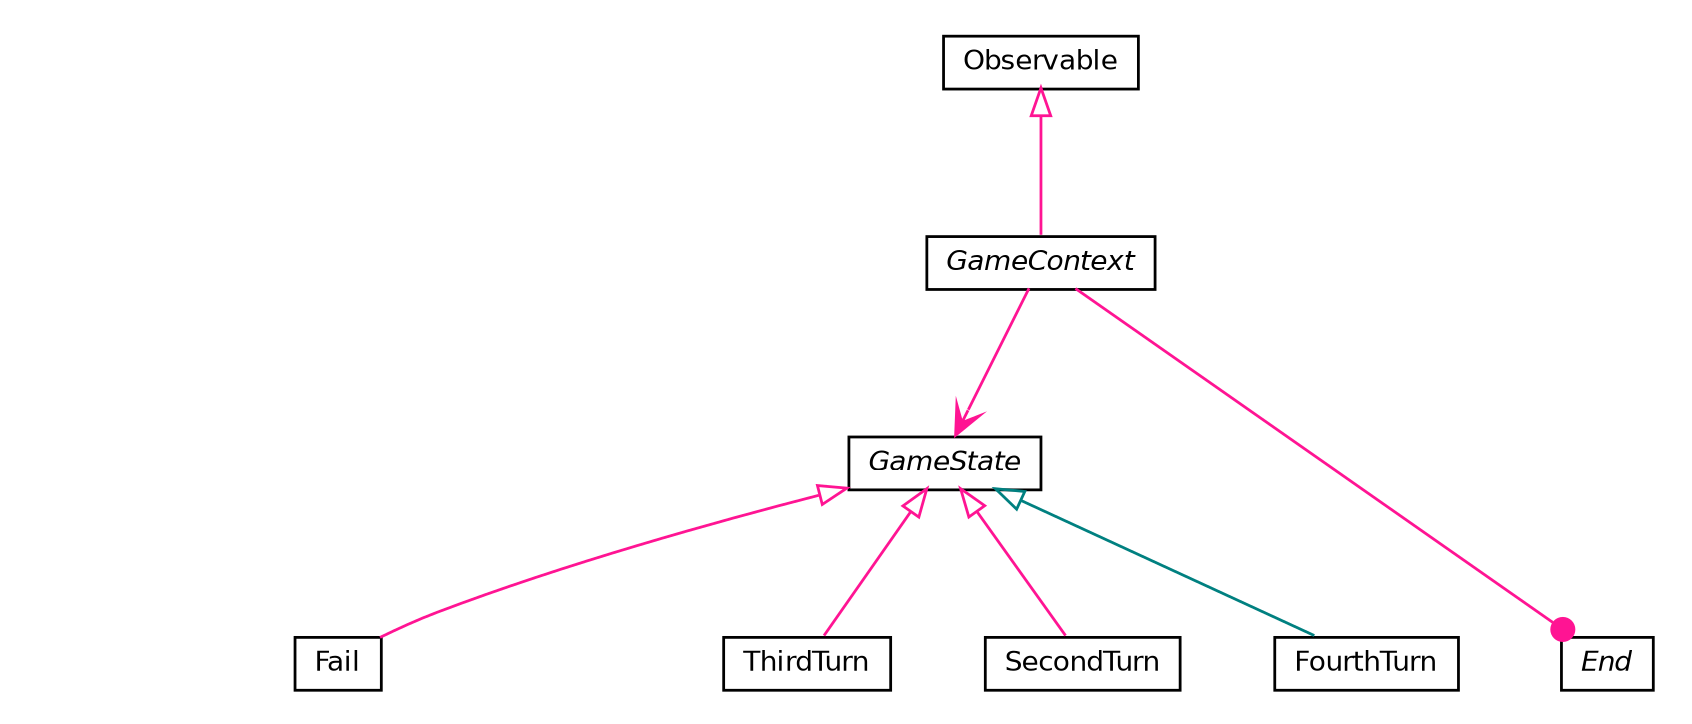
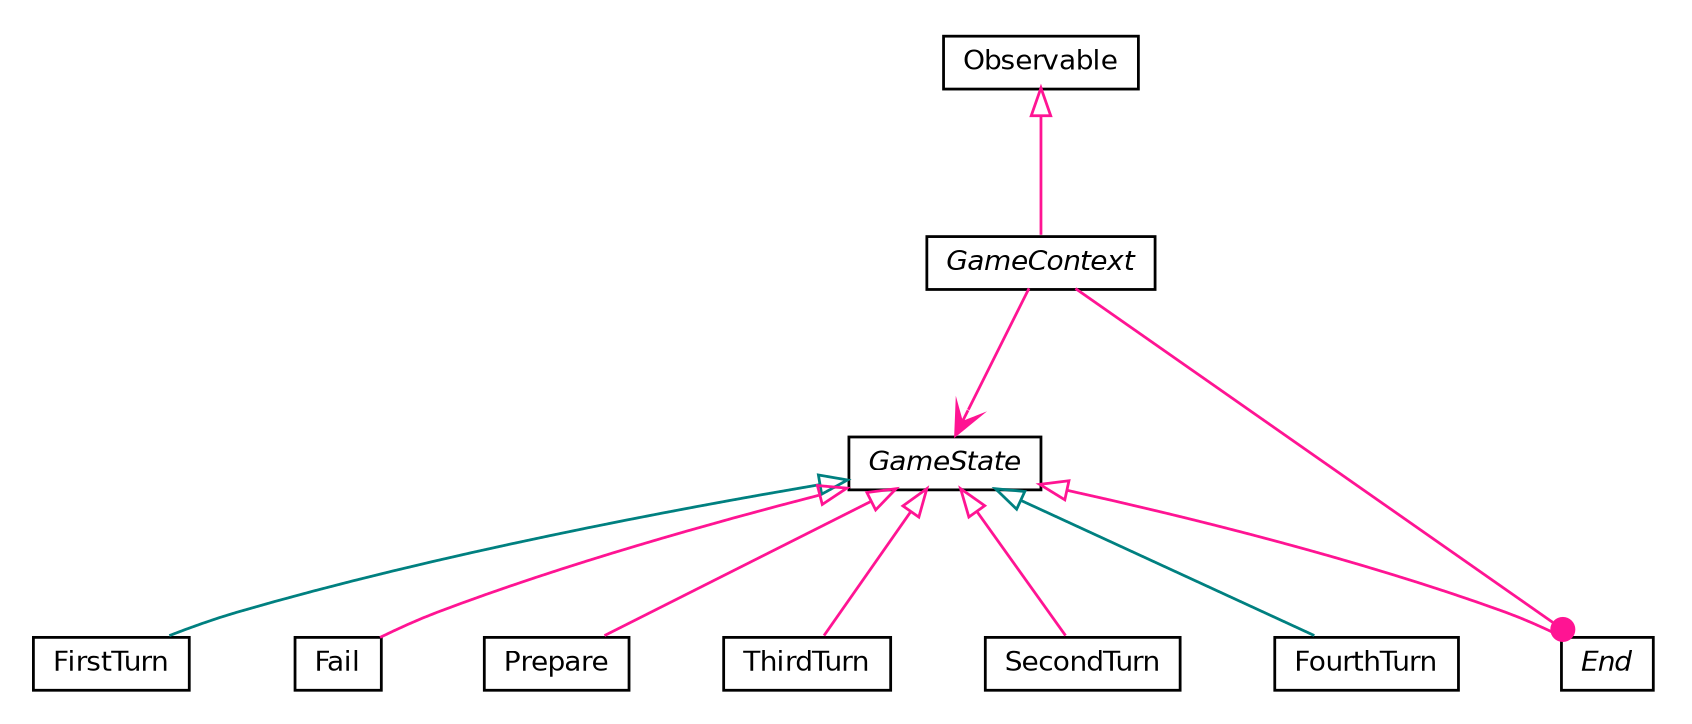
edge "End" -> "GameState": added
node "FirstTurn": added
node "Prepare": added
